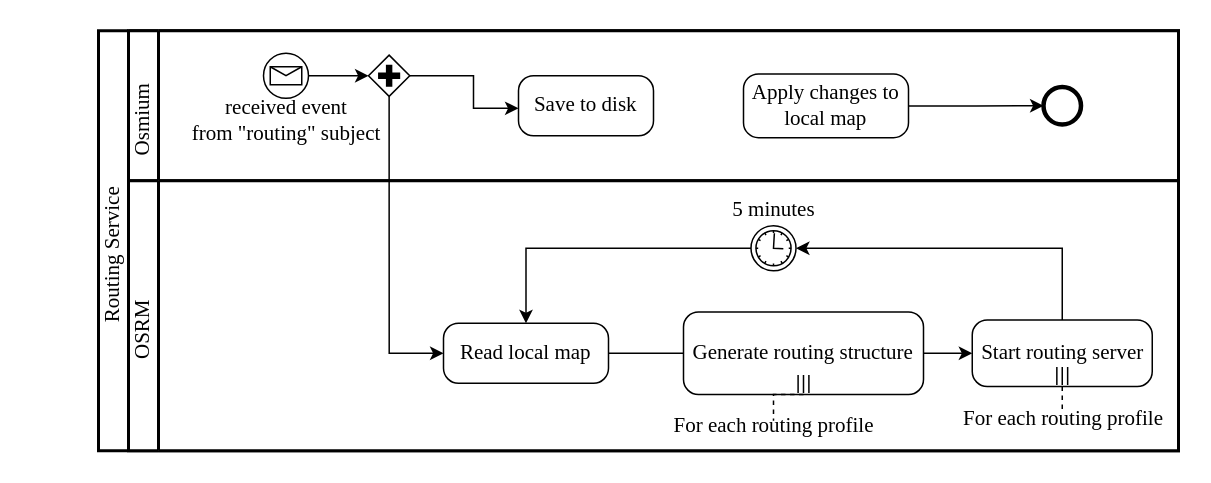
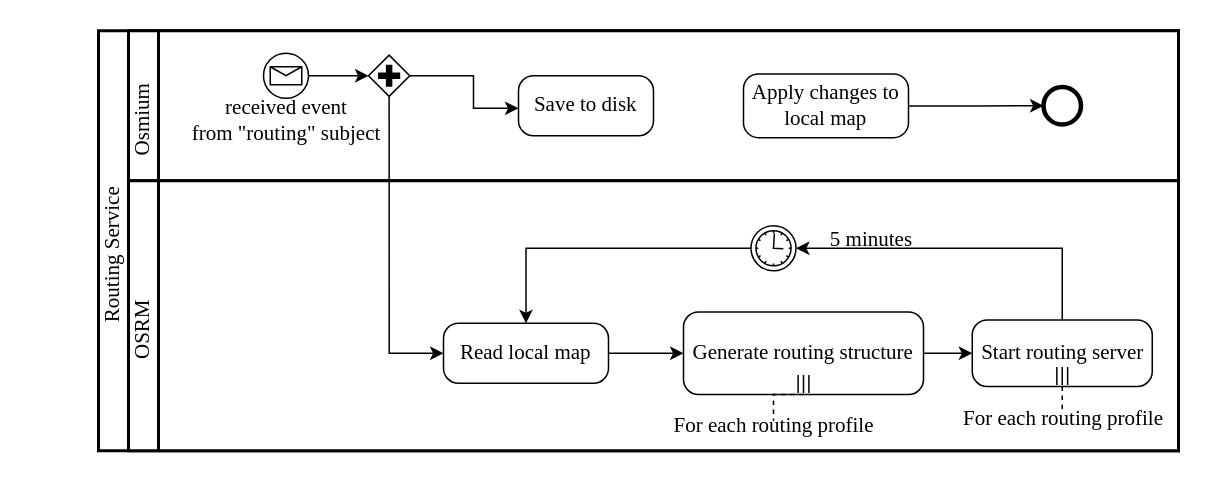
node "5 minutes": moved (773, 211) -> (871, 241)
edge "Read local map" -- "Generate routing structure": arrowhead none -> classic
